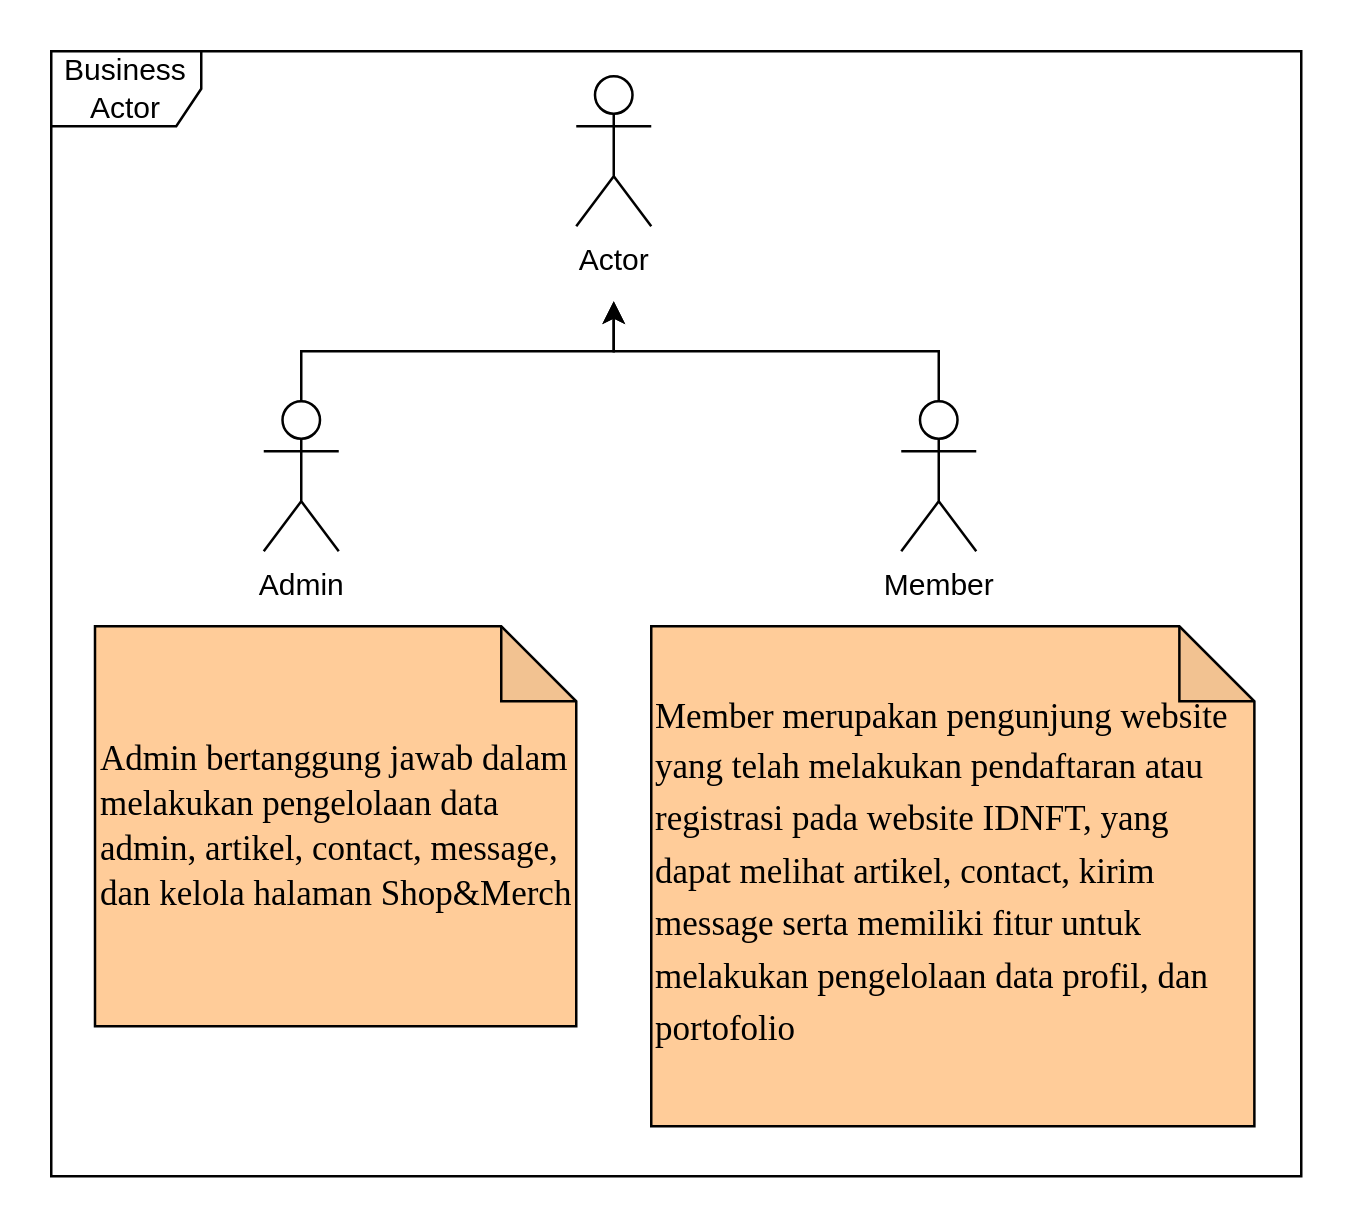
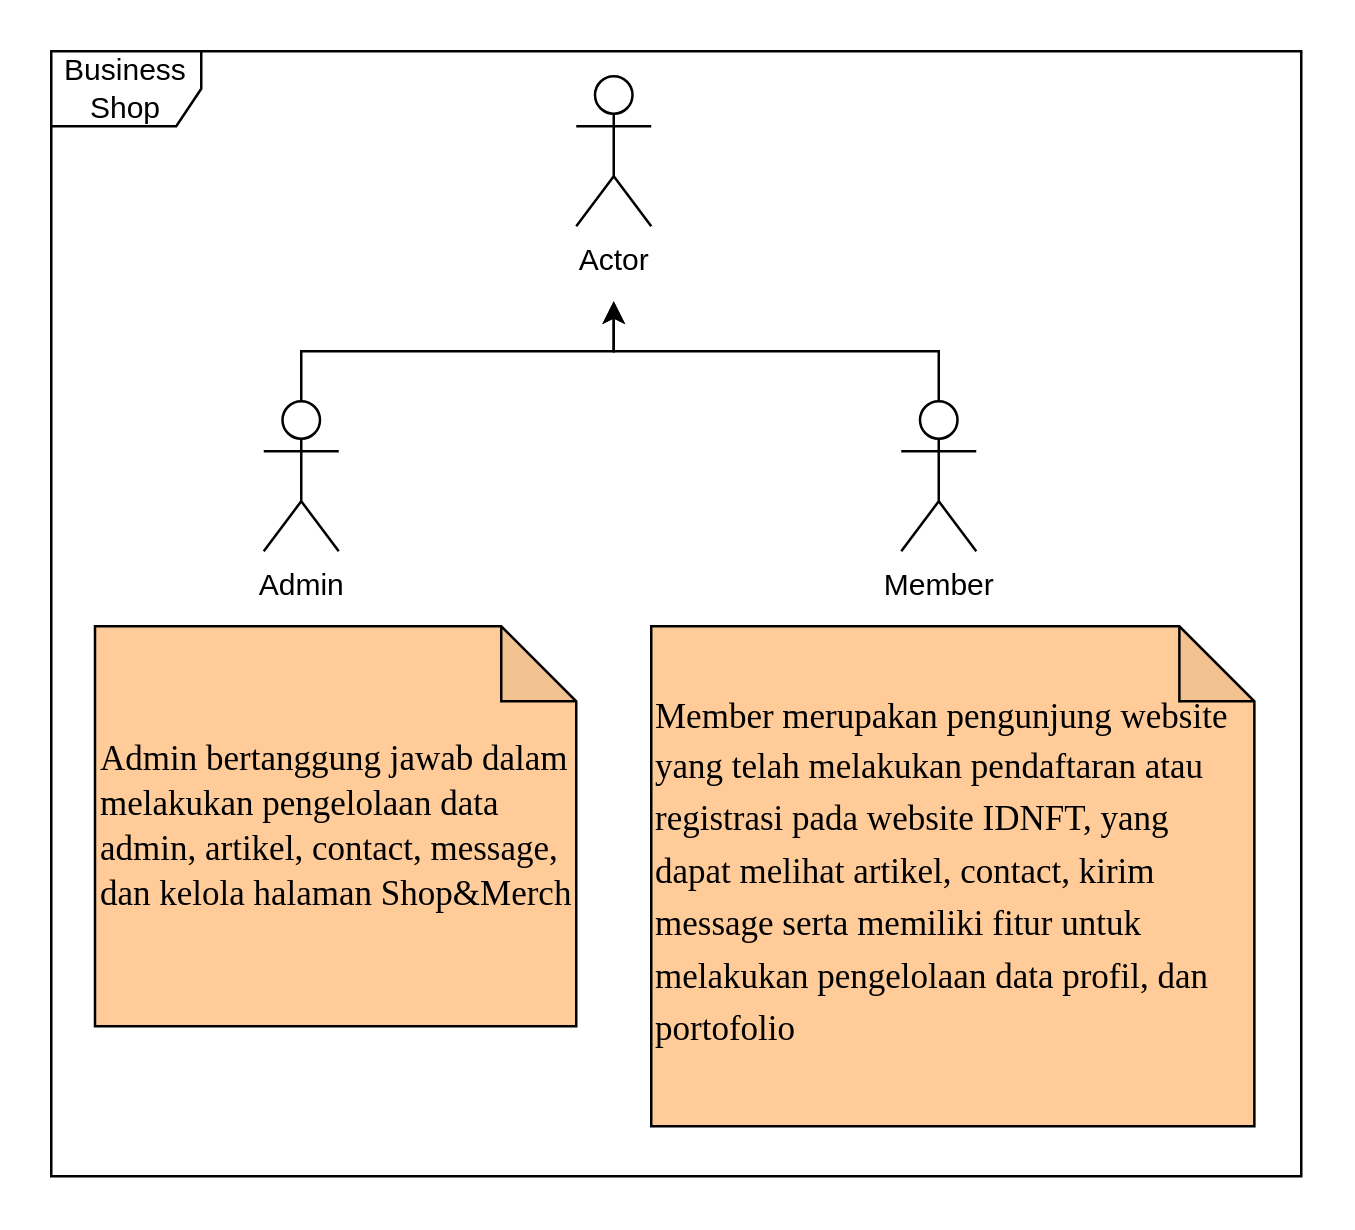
node "Business Actor": label "Business Actor" -> "Business Shop"
